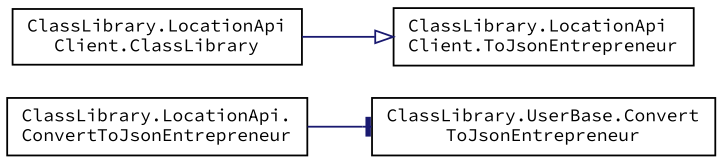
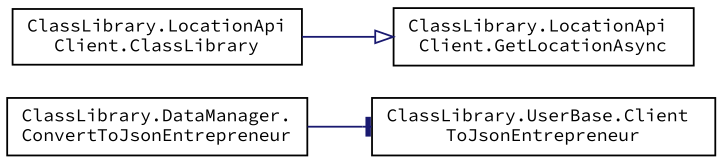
node "ClassLibrary.LocationApi Client.ToJsonEntrepreneur": label "ClassLibrary.LocationApi Client.ToJsonEntrepreneur" -> "ClassLibrary.LocationApi Client.GetLocationAsync"
node "ClassLibrary.LocationApi. ConvertToJsonEntrepreneur": label "ClassLibrary.LocationApi. ConvertToJsonEntrepreneur" -> "ClassLibrary.DataManager. ConvertToJsonEntrepreneur"
node "ClassLibrary.UserBase.Convert ToJsonEntrepreneur": label "ClassLibrary.UserBase.Convert ToJsonEntrepreneur" -> "ClassLibrary.UserBase.Client ToJsonEntrepreneur"
